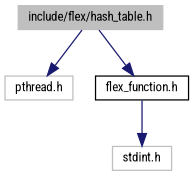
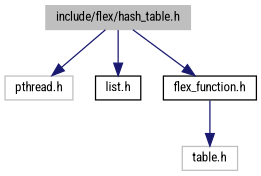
node "list.h": added
node "stdint.h": label "stdint.h" -> "table.h"
